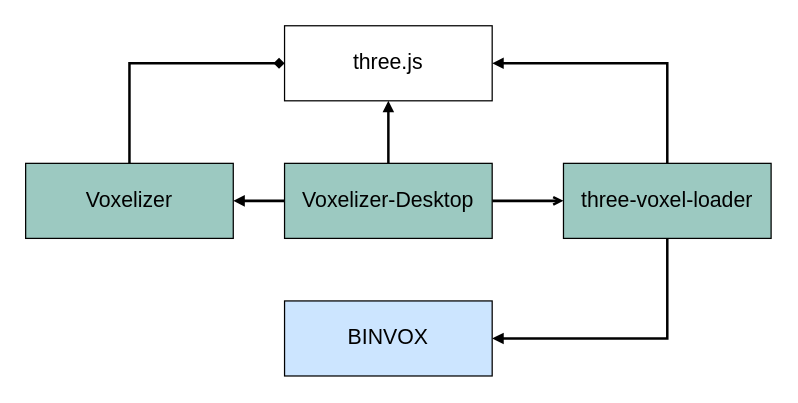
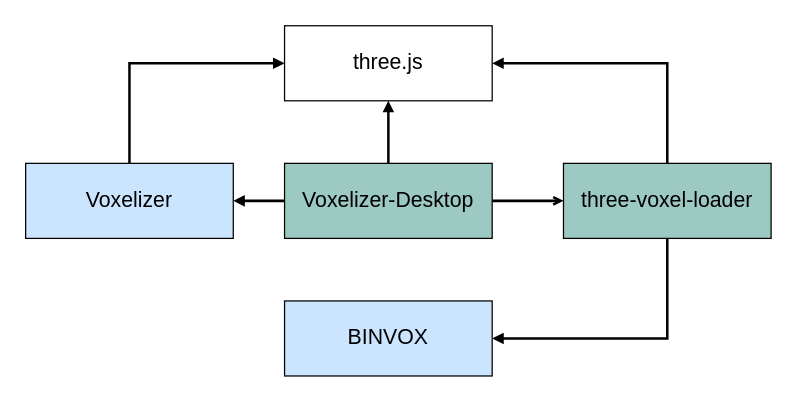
edge "Voxelizer" -> "three.js": arrowhead diamond -> block
node "Voxelizer": fillcolor #9cc9c1 -> #cce5ff
